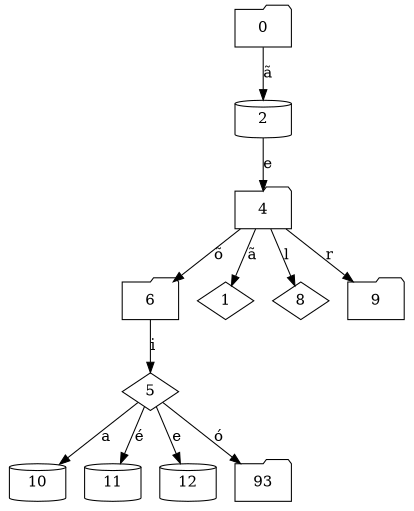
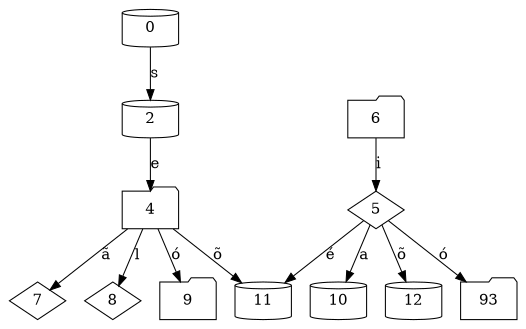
node "0": shape folder -> cylinder
edge "0" -> "2": label "ã" -> "s"
edge "4" -> "6": now "4" -> "11"
edge "4" -> "9": label "r" -> "ó"
node "1": label "1" -> "7"
edge "5" -> "12": label "e" -> "õ"
